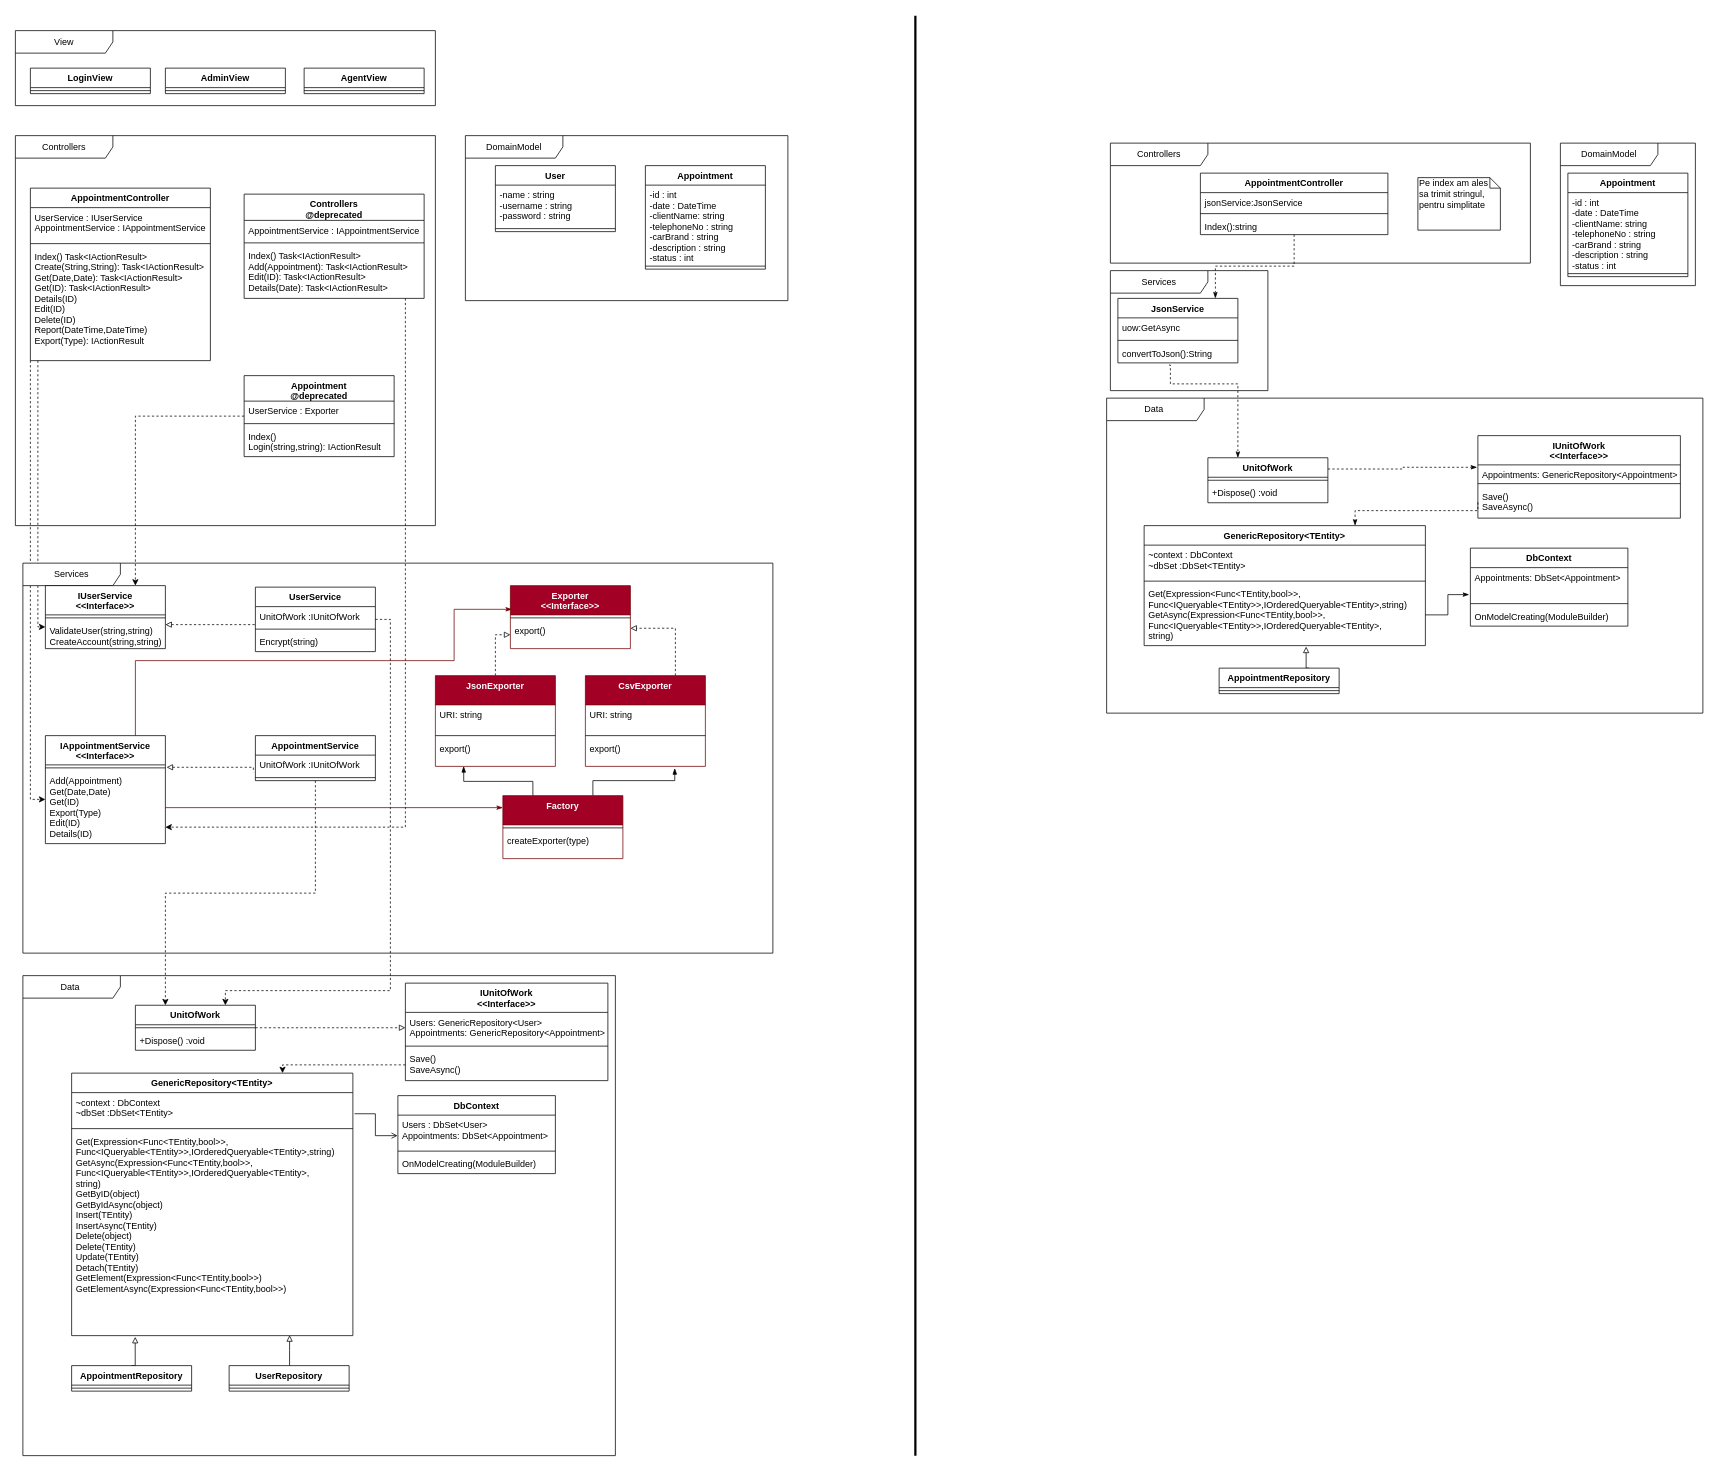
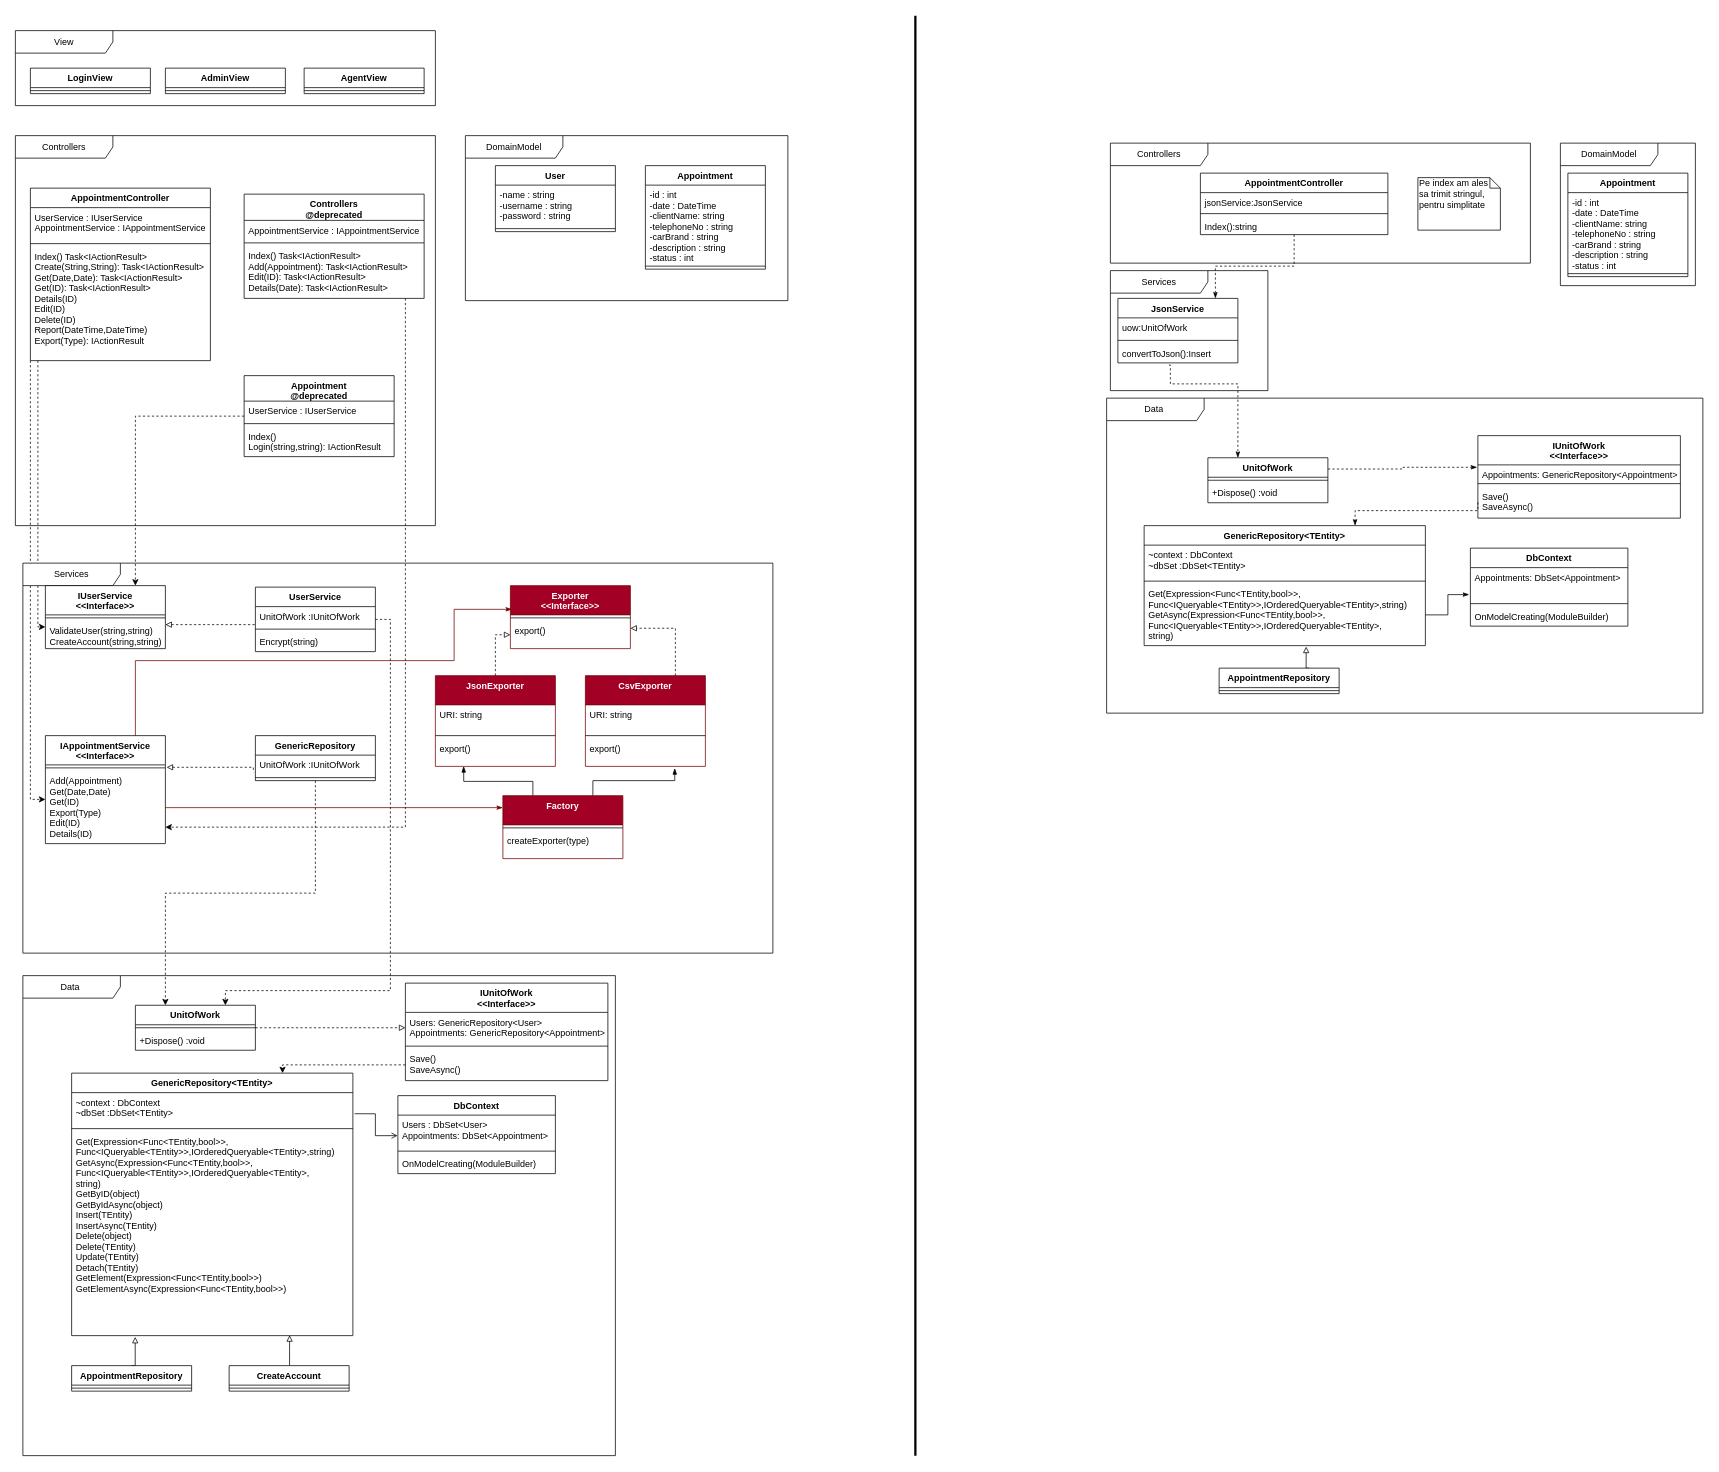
node "uow:GetAsync": label "uow:GetAsync" -> "uow:UnitOfWork"
node "convertToJson():String": label "convertToJson():String" -> "convertToJson():Insert"
node "UserService : Exporter": label "UserService : Exporter" -> "UserService : IUserService"
node "AppointmentService": label "AppointmentService" -> "GenericRepository"
node "UserRepository": label "UserRepository" -> "CreateAccount"
